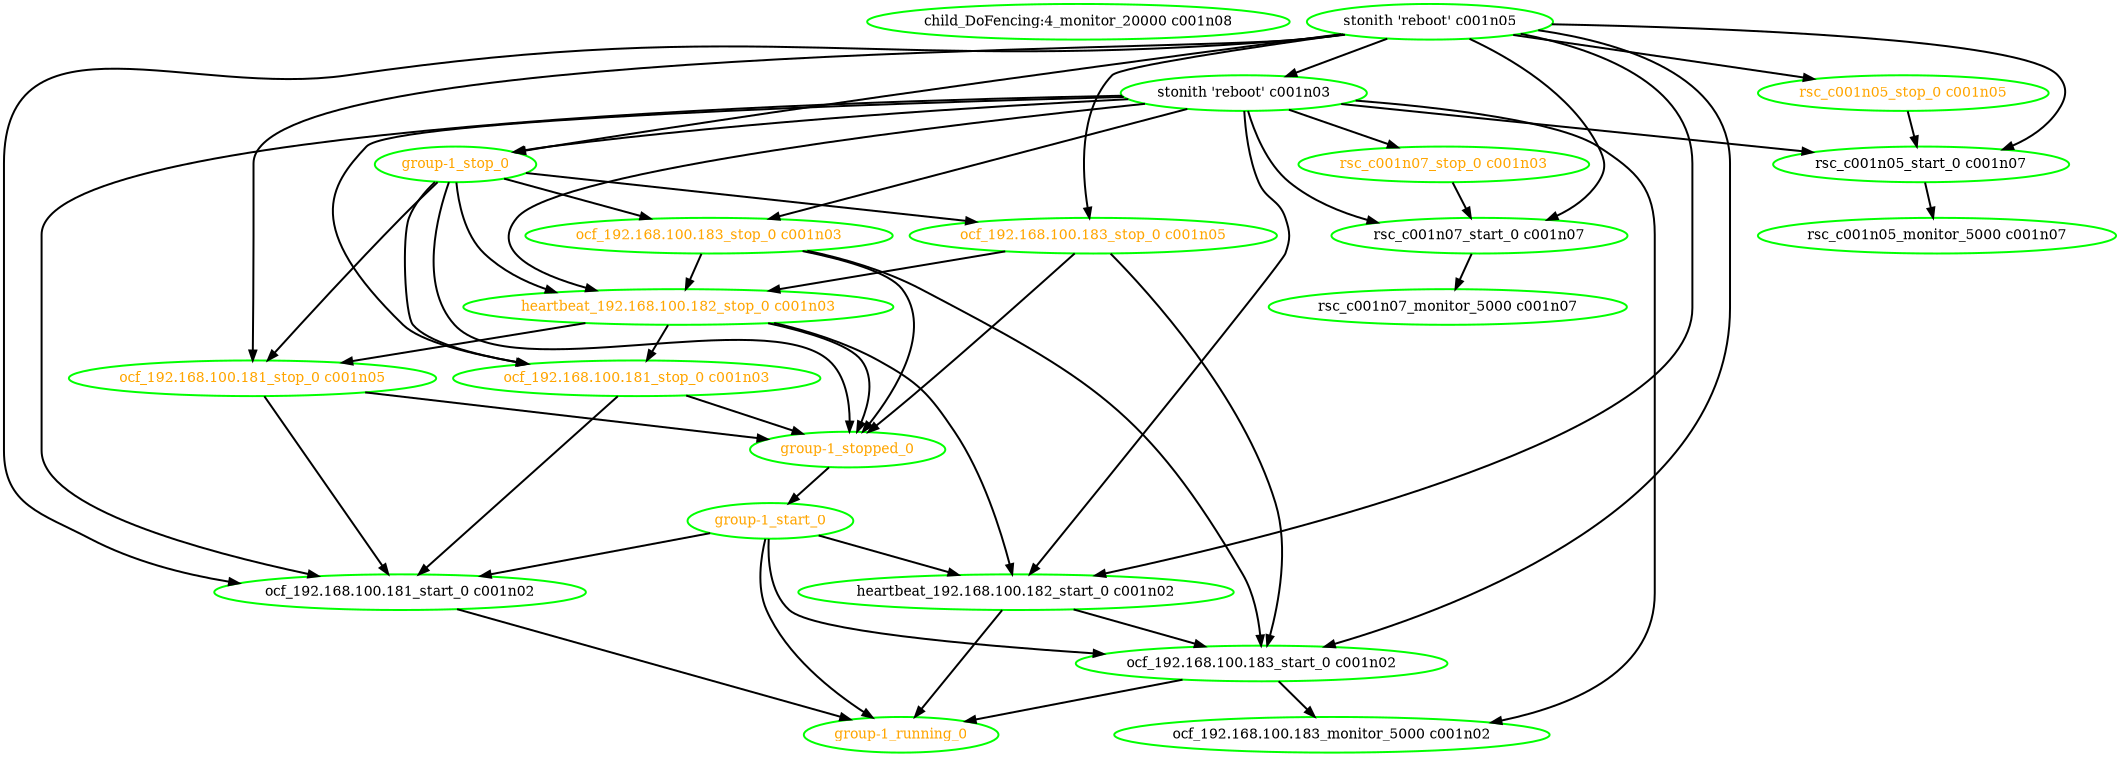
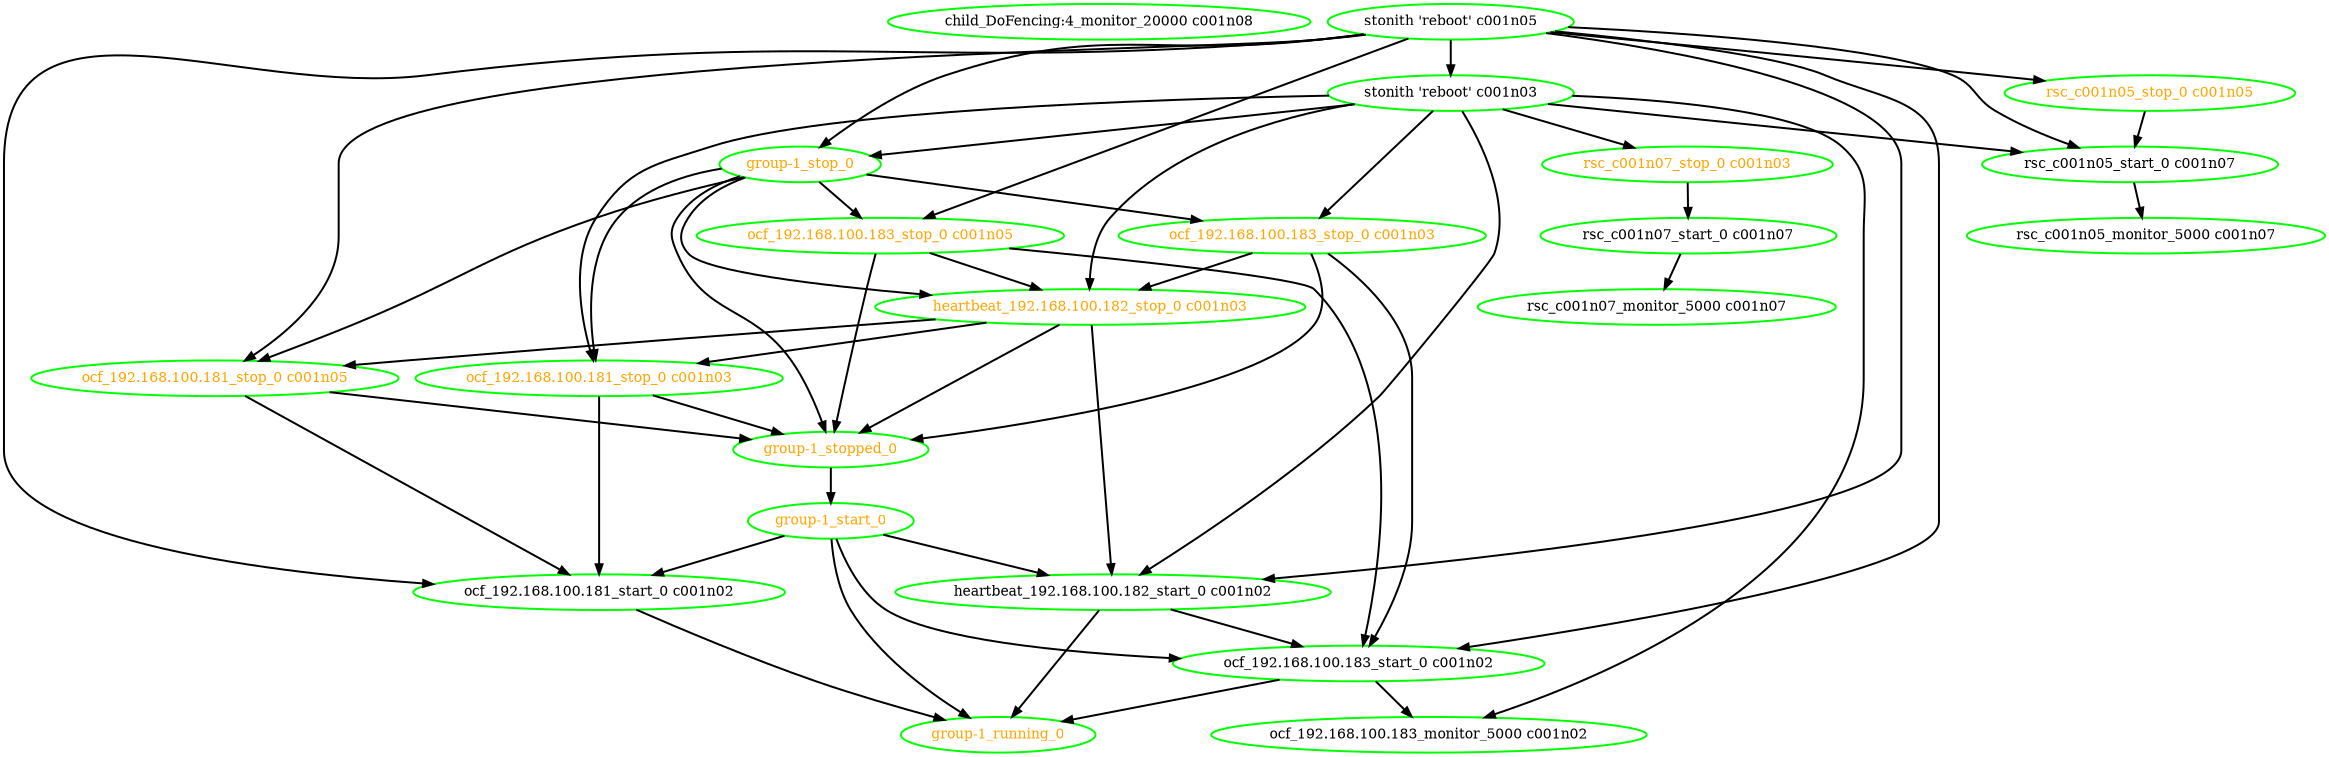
edge "stonith 'reboot' c001n05" -> "rsc_c001n07_start_0 c001n07": removed
edge "stonith 'reboot' c001n03" -> "ocf_192.168.100.181_start_0 c001n02": removed
edge "stonith 'reboot' c001n03" -> "rsc_c001n07_start_0 c001n07": removed
